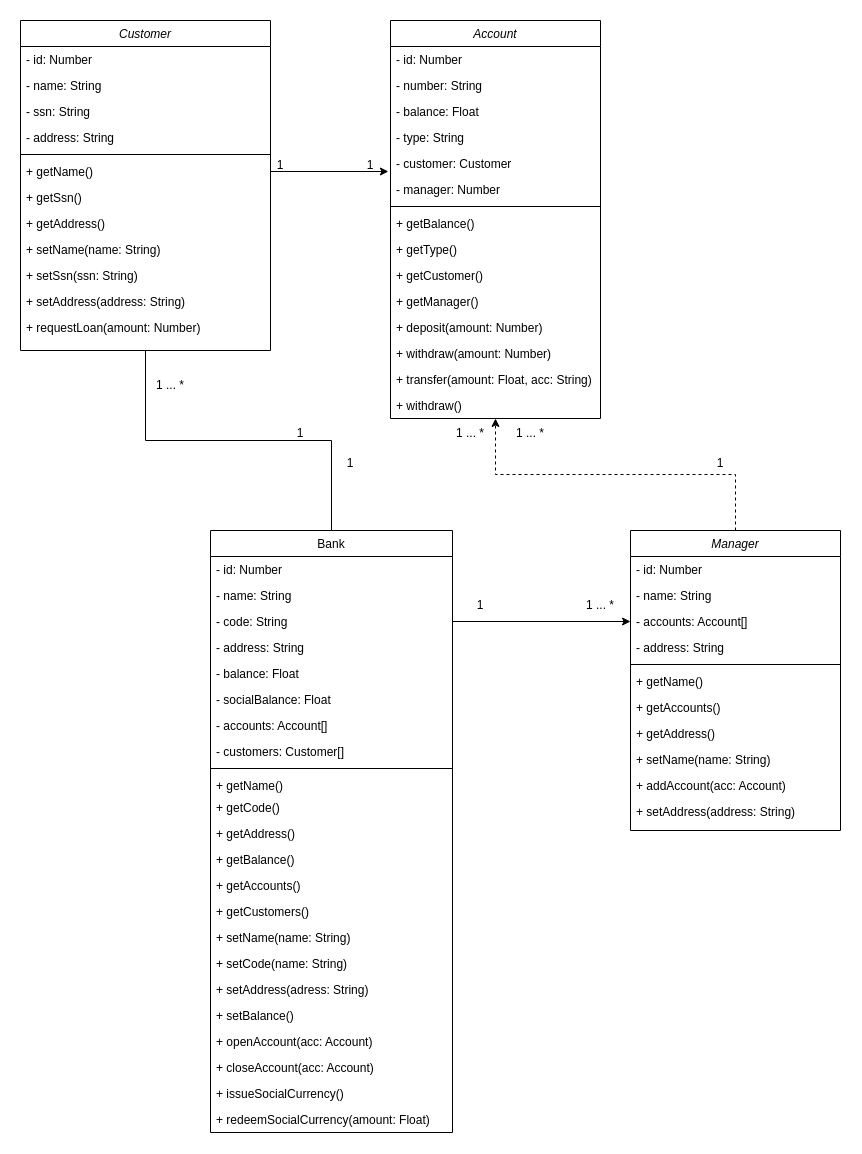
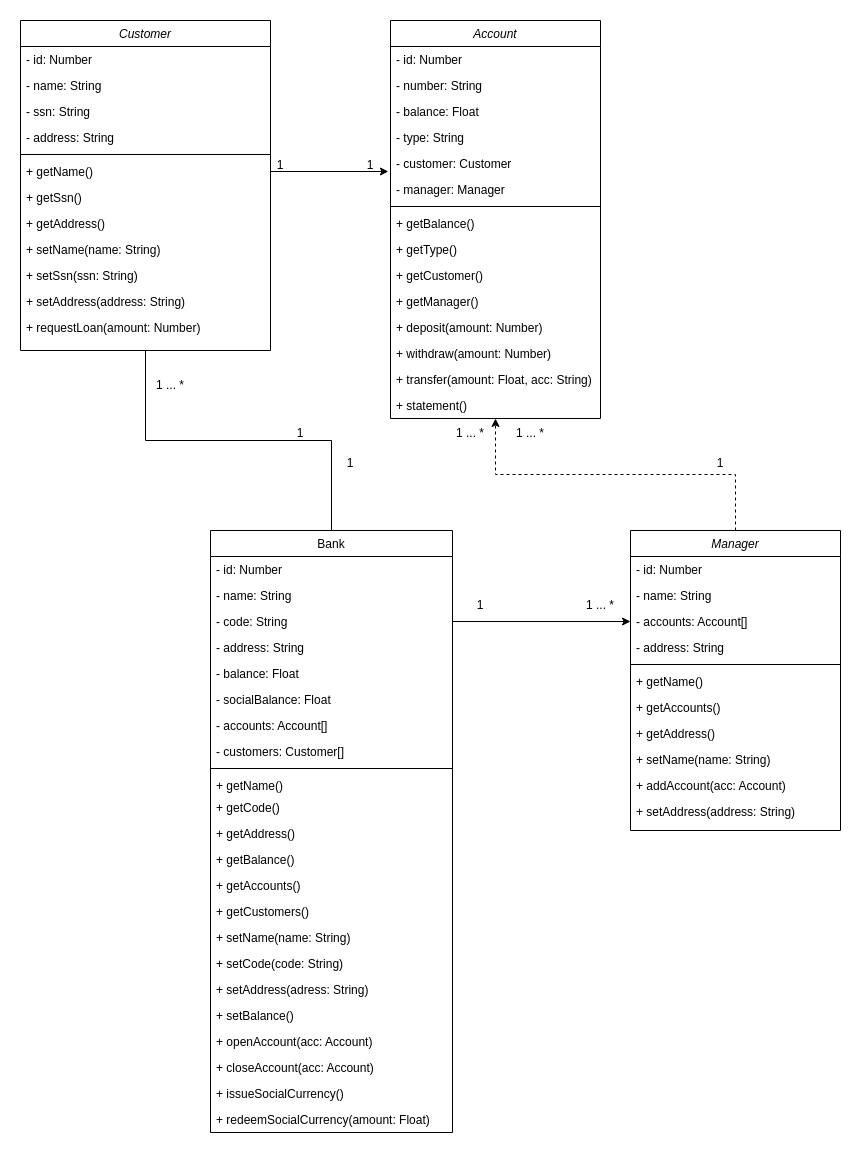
node "- manager: Number": label "- manager: Number" -> "- manager: Manager"
node "+ withdraw()": label "+ withdraw()" -> "+ statement()"
node "+ setCode(name: String)": label "+ setCode(name: String)" -> "+ setCode(code: String)"
